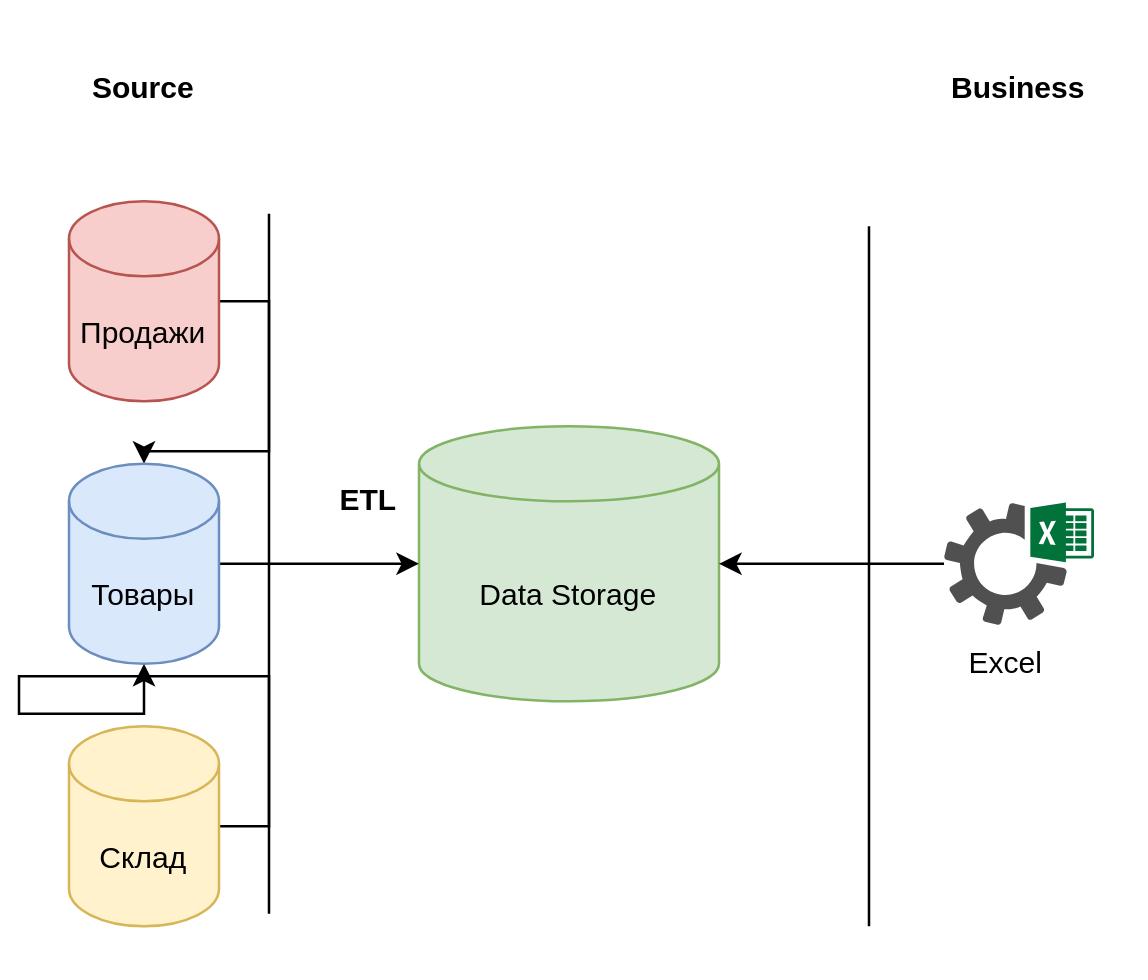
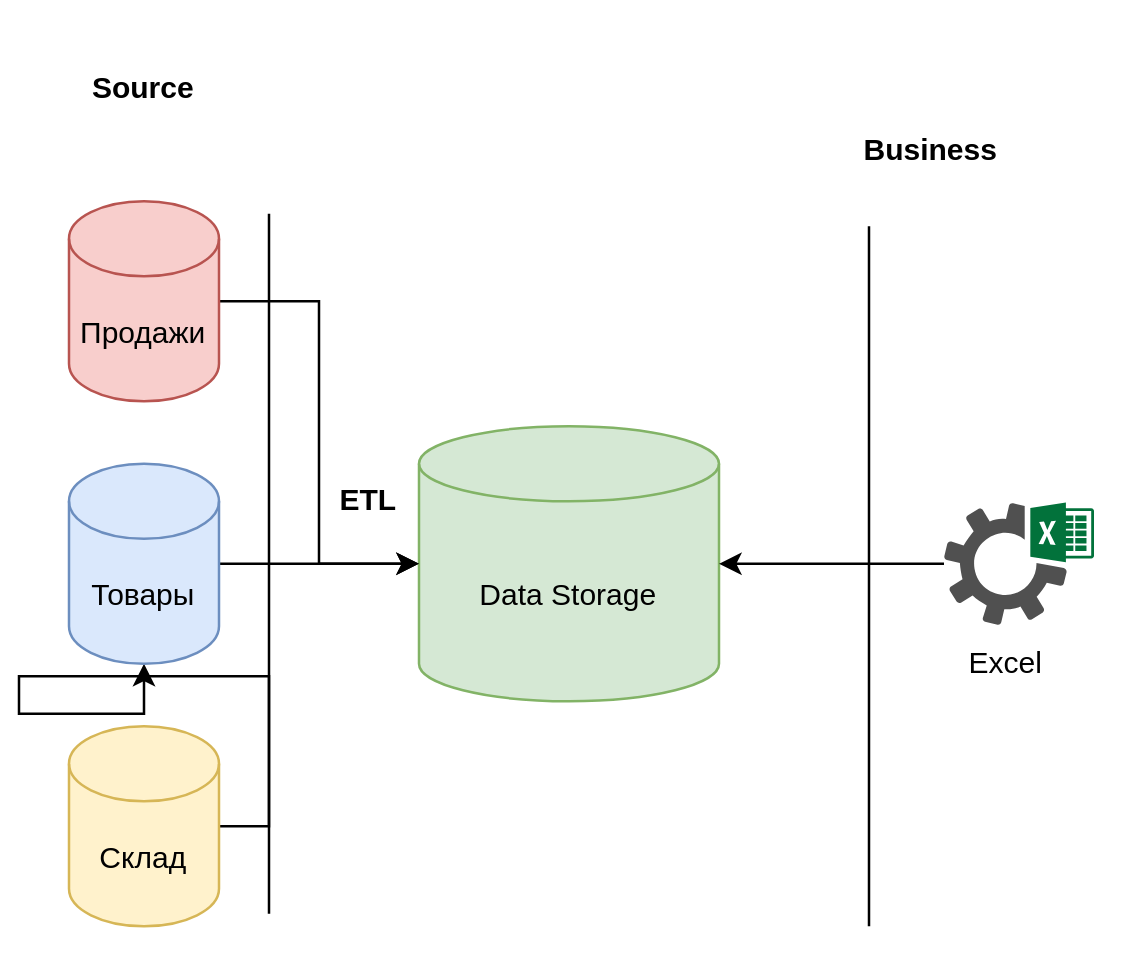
node "Business": moved (1019, 89) -> (931, 151)
edge "Продажи" -> "Товары": now "Продажи" -> "Data Storage"
